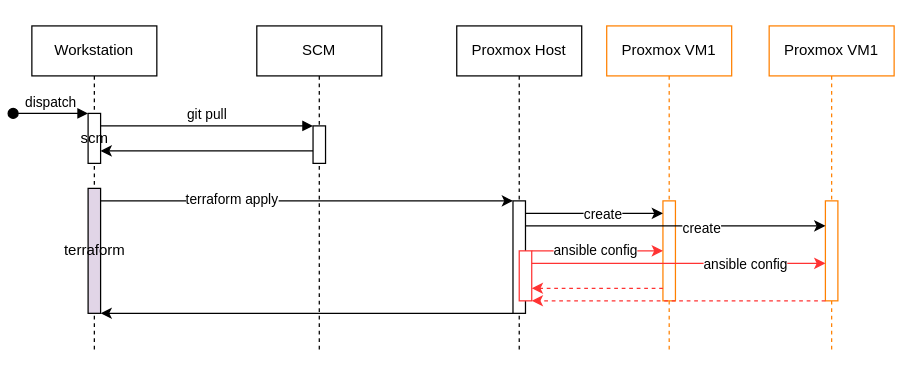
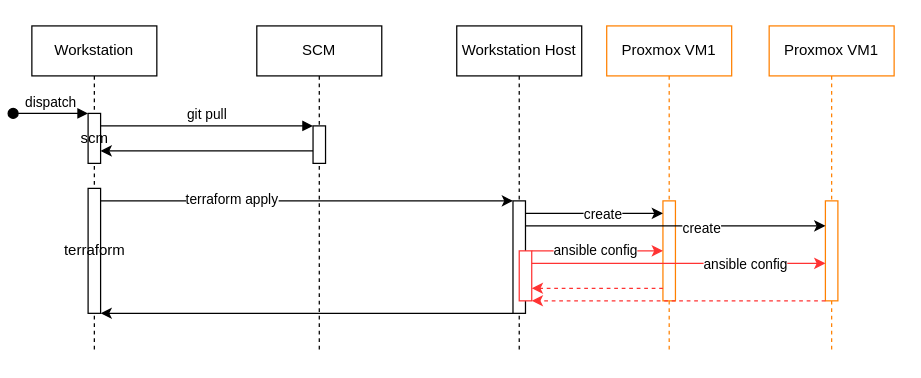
node "Proxmox Host": label "Proxmox Host" -> "Workstation Host"
node "terraform": fillcolor #e1d5e7 -> #ffffff
